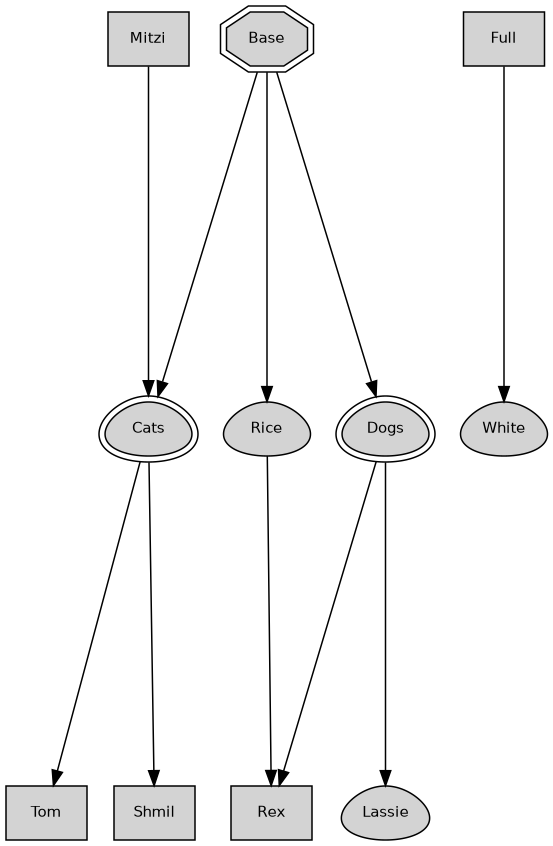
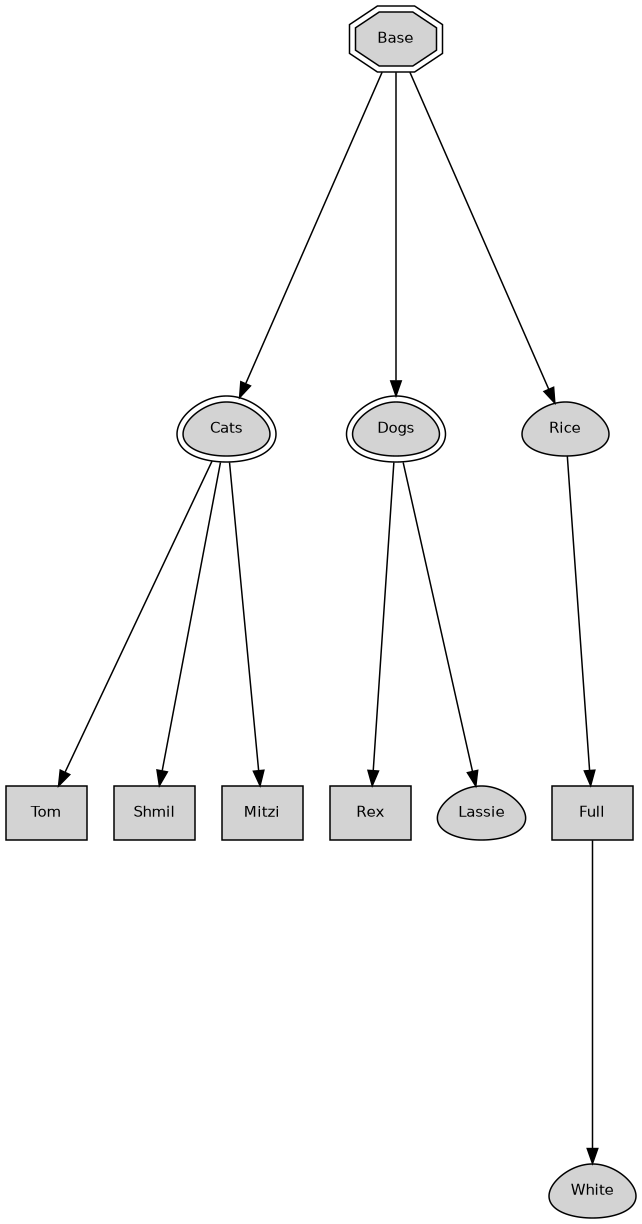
edge "Mitzi" -> "Cats": reversed
edge "Rice" -> "Rex": now "Rice" -> "Full"
